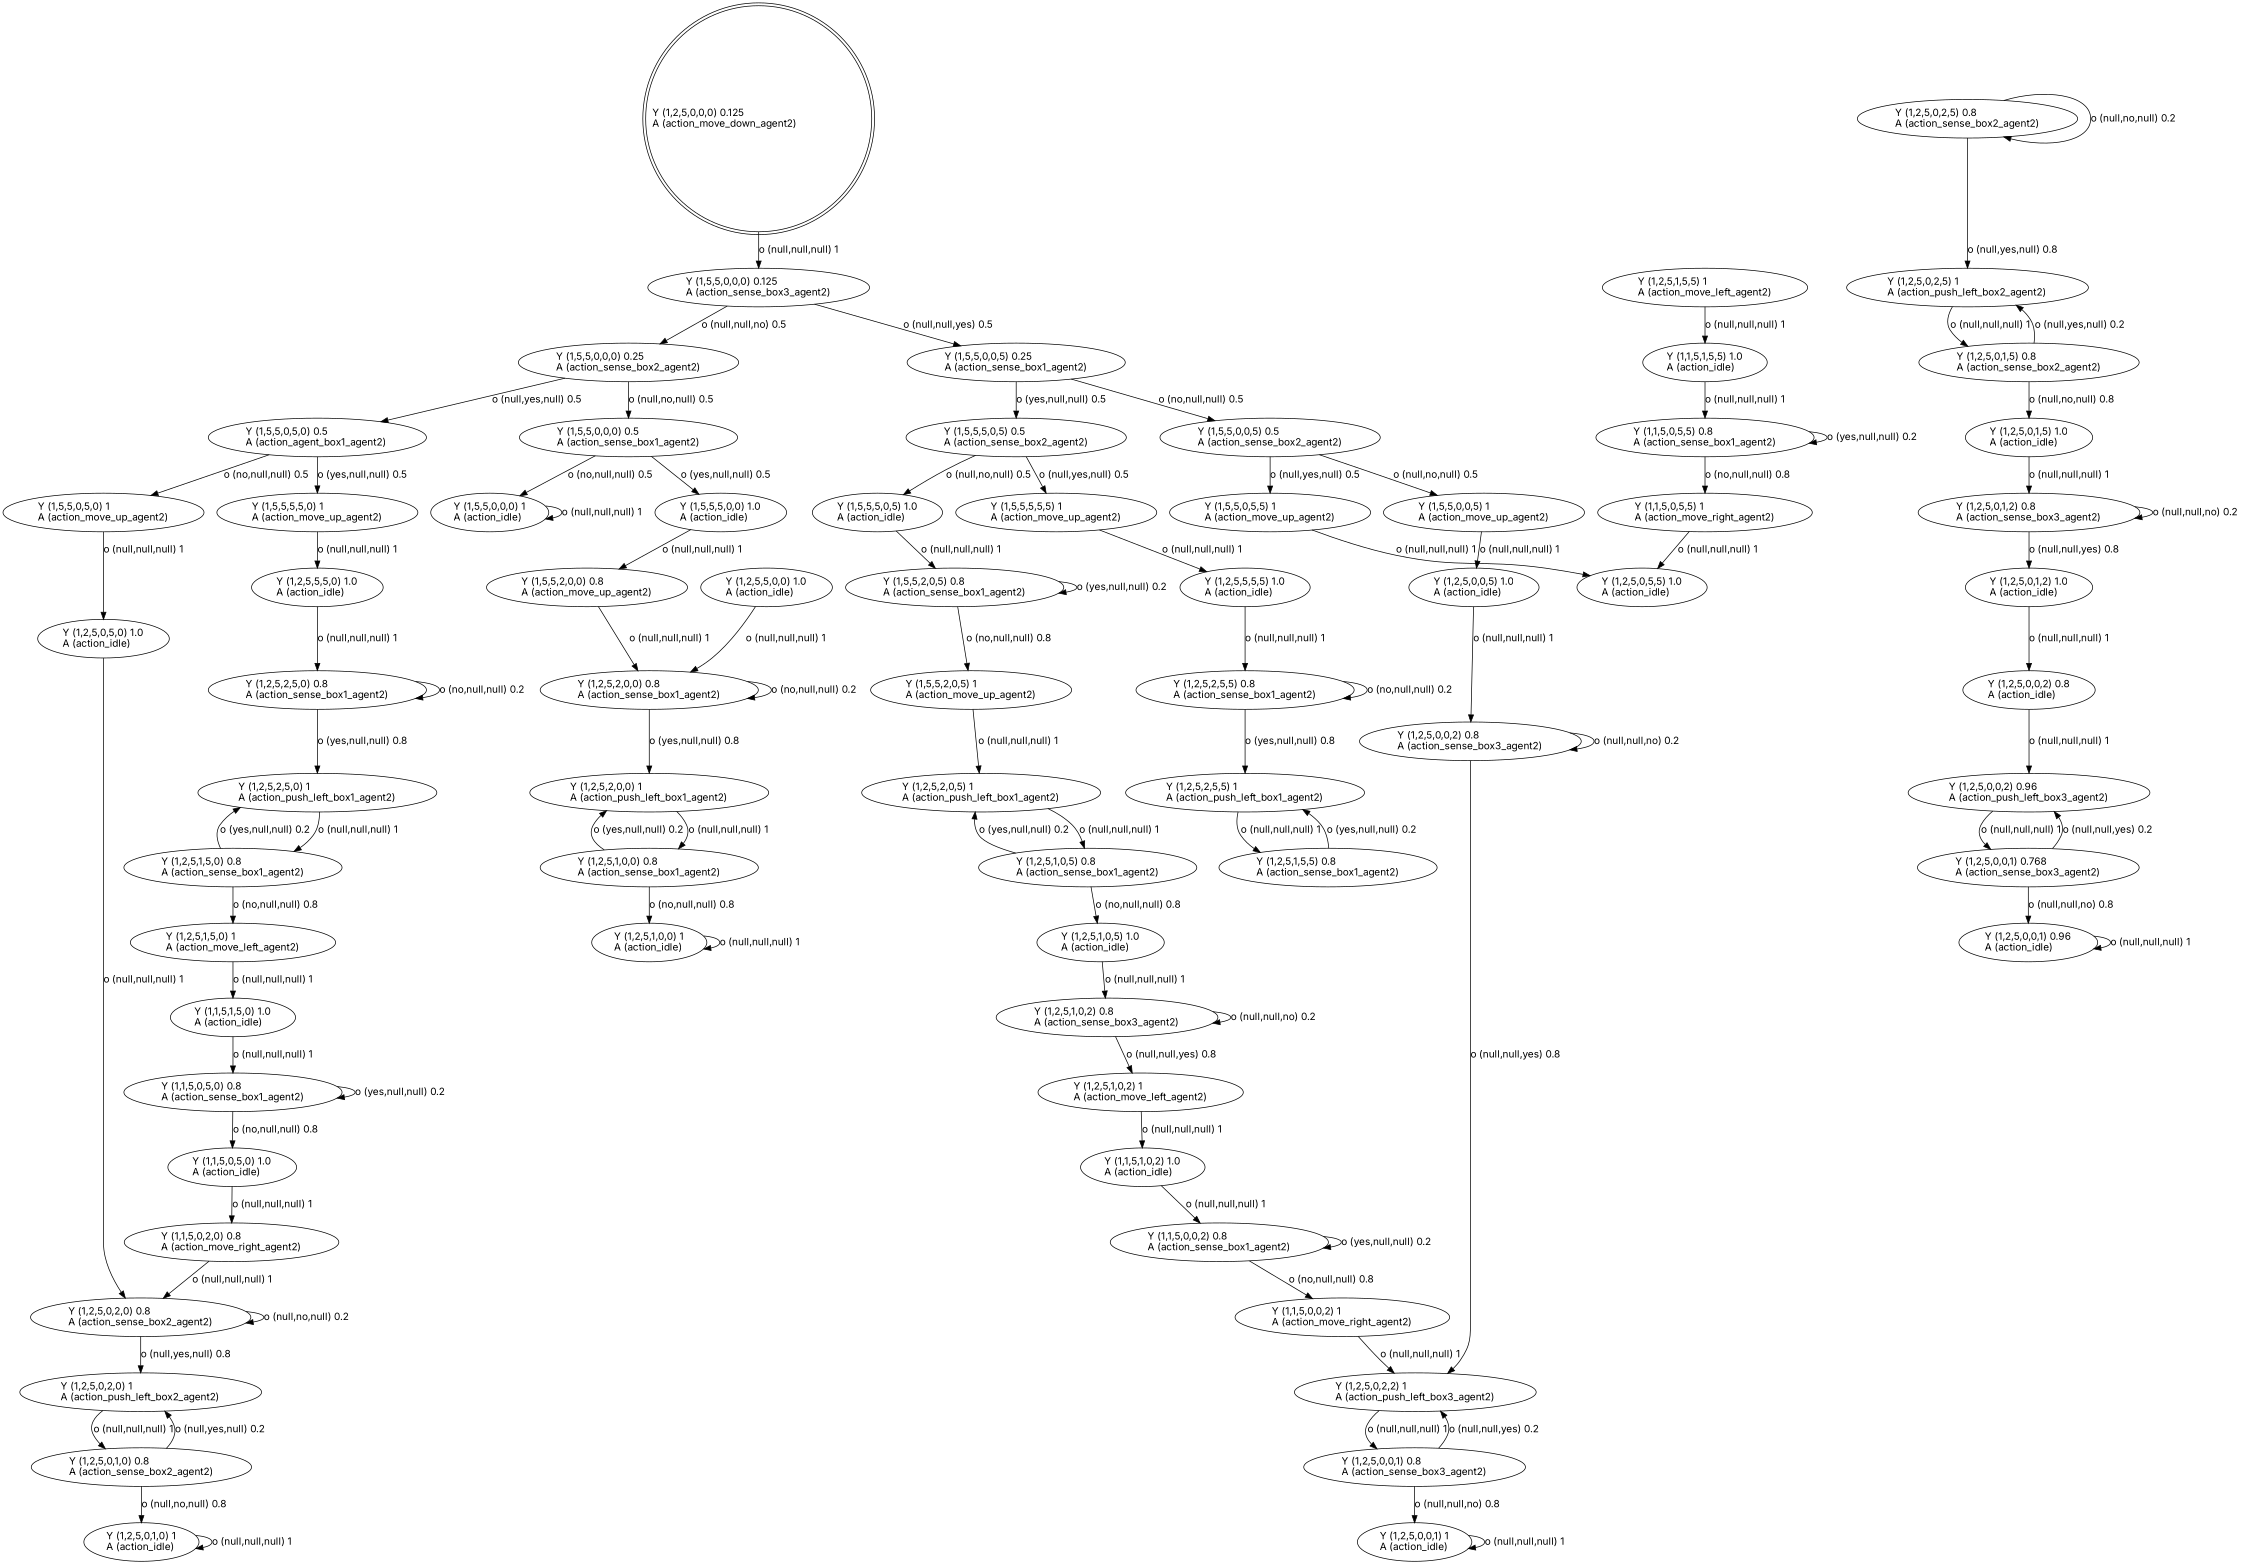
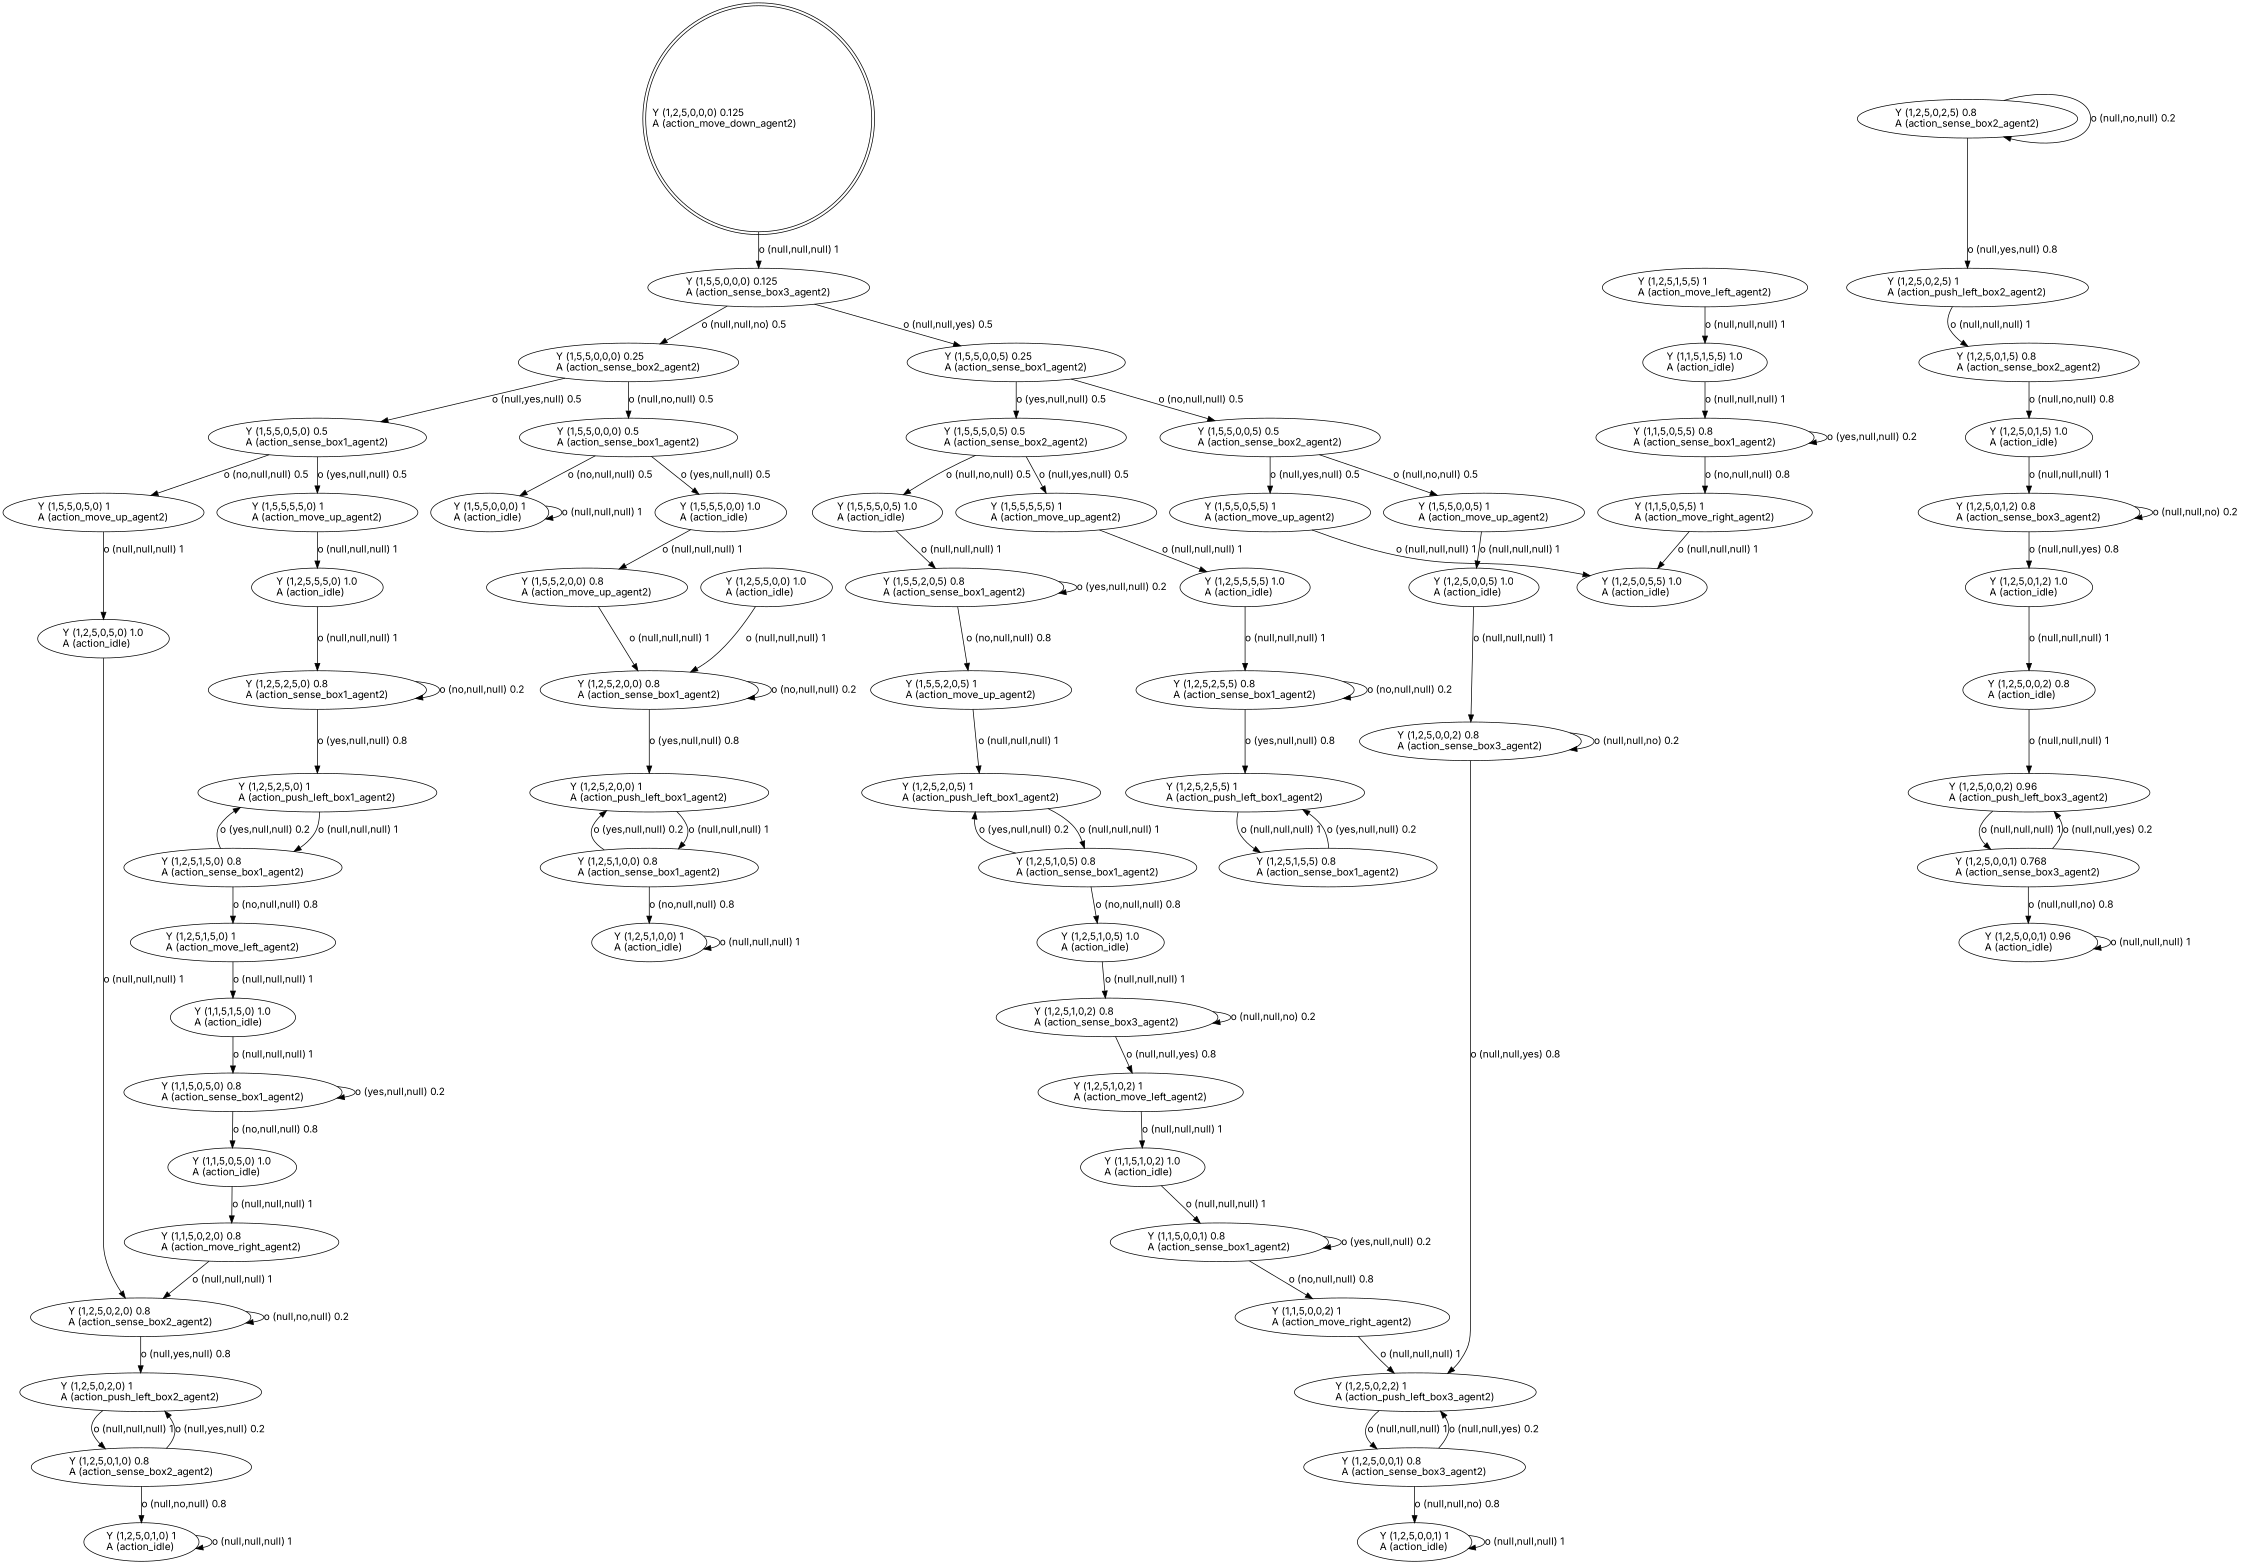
edge "Y (1,2,5,0,1,5) 0.8 A (action_sense_box2_agent2)" -> "Y (1,2,5,0,2,5) 1 A (action_push_left_box2_agent2)": removed, label "o (null,yes,null) 0.2"
node "Y (1,5,5,0,5,0) 0.5 A (action_agent_box1_agent2)": label "Y (1,5,5,0,5,0) 0.5 A (action_agent_box1_agent2)" -> "Y (1,5,5,0,5,0) 0.5 A (action_sense_box1_agent2)"
node "Y (1,1,5,0,0,2) 0.8 A (action_sense_box1_agent2)": label "Y (1,1,5,0,0,2) 0.8 A (action_sense_box1_agent2)" -> "Y (1,1,5,0,0,1) 0.8 A (action_sense_box1_agent2)"
